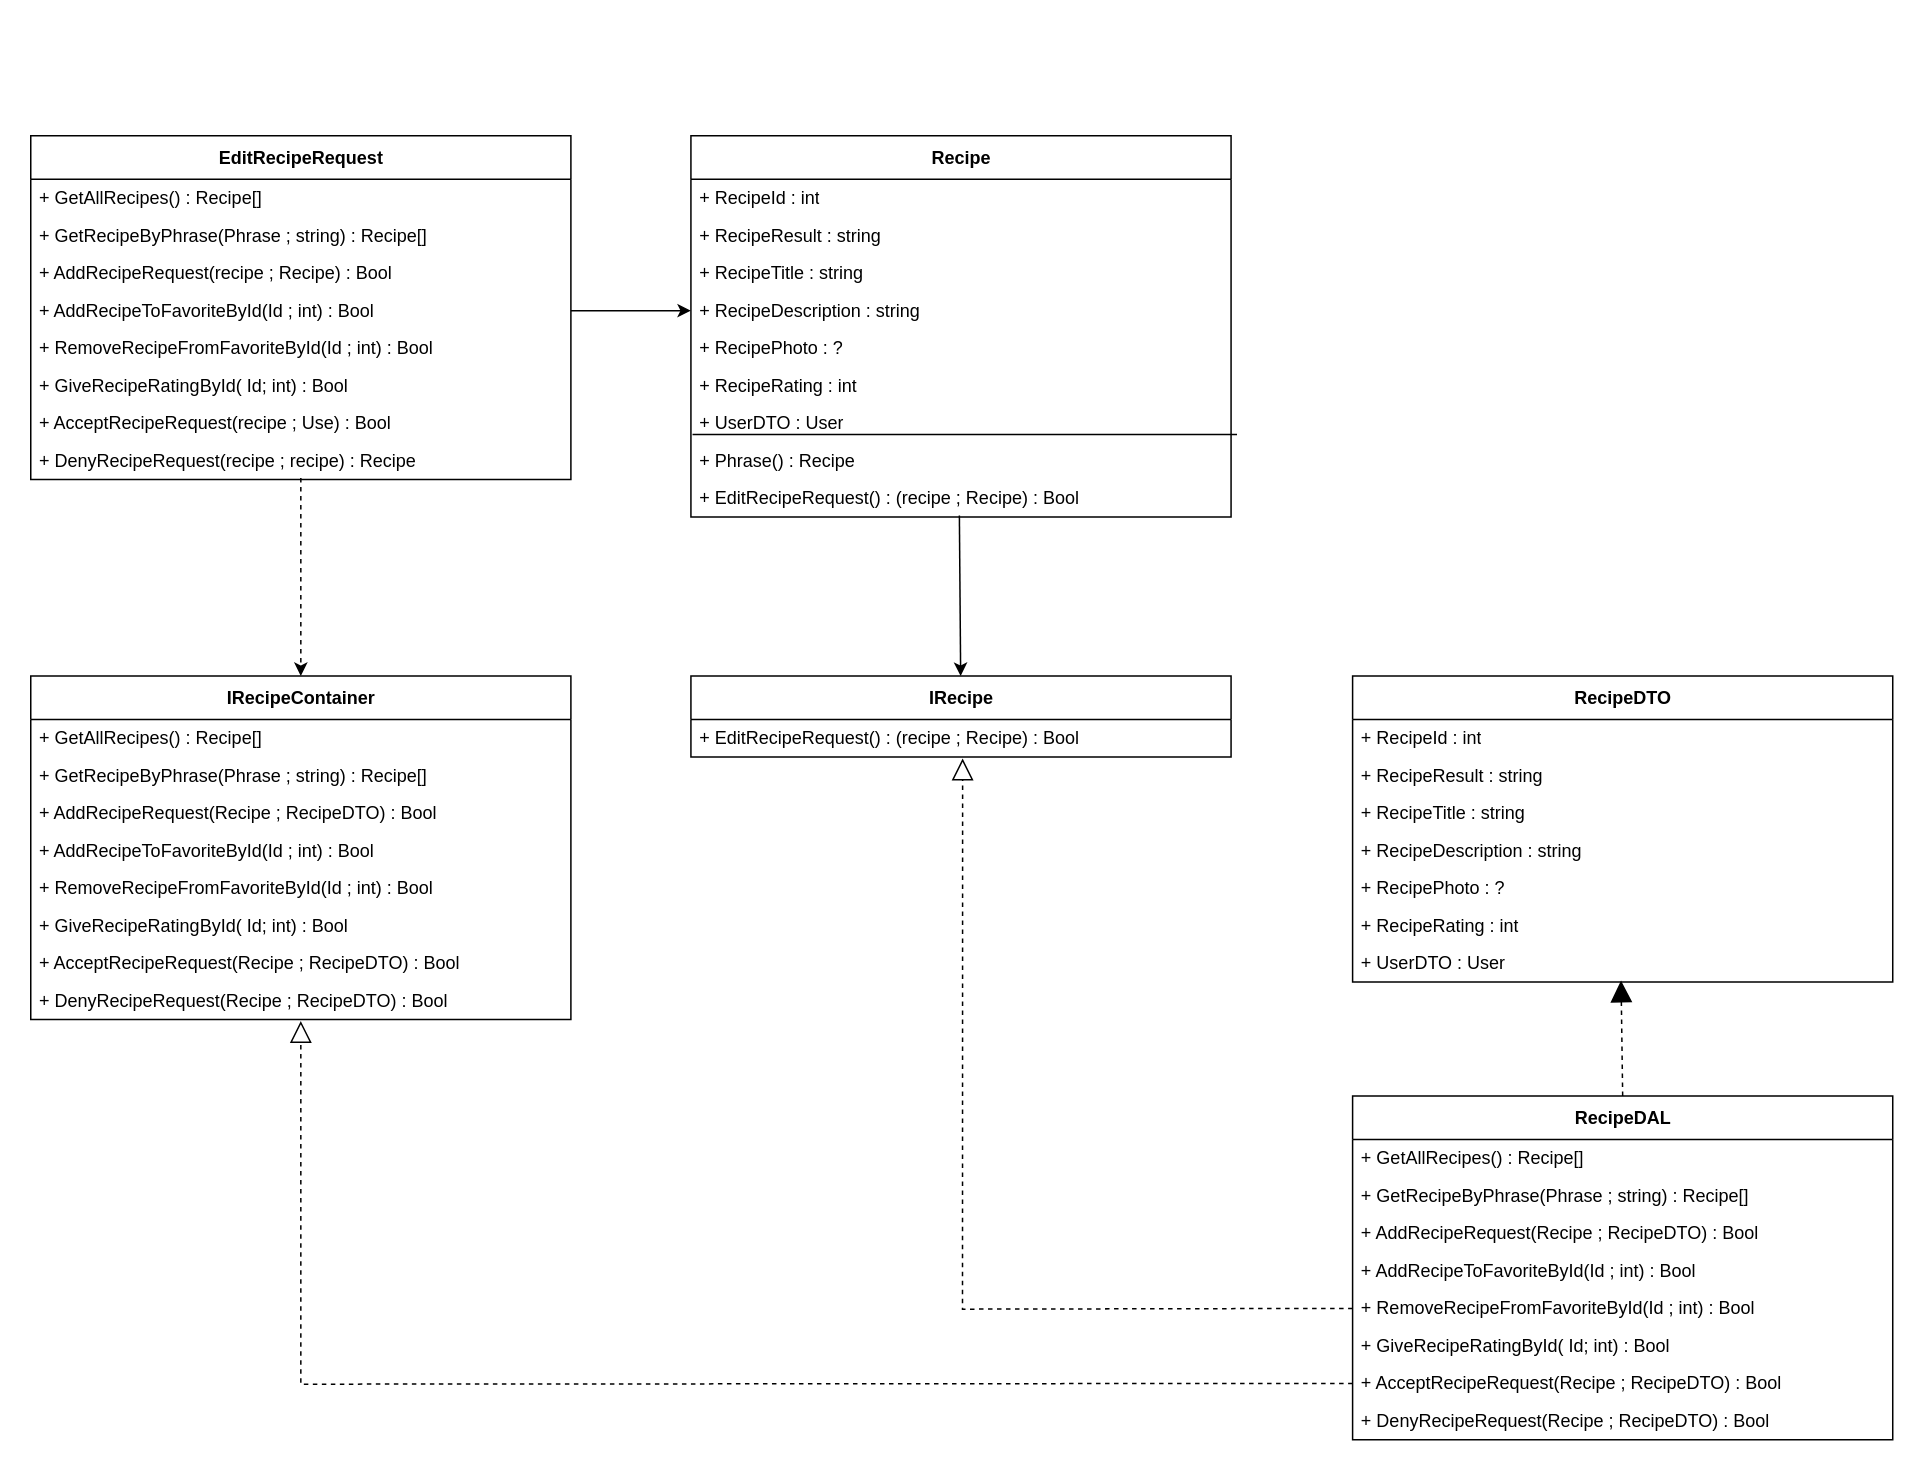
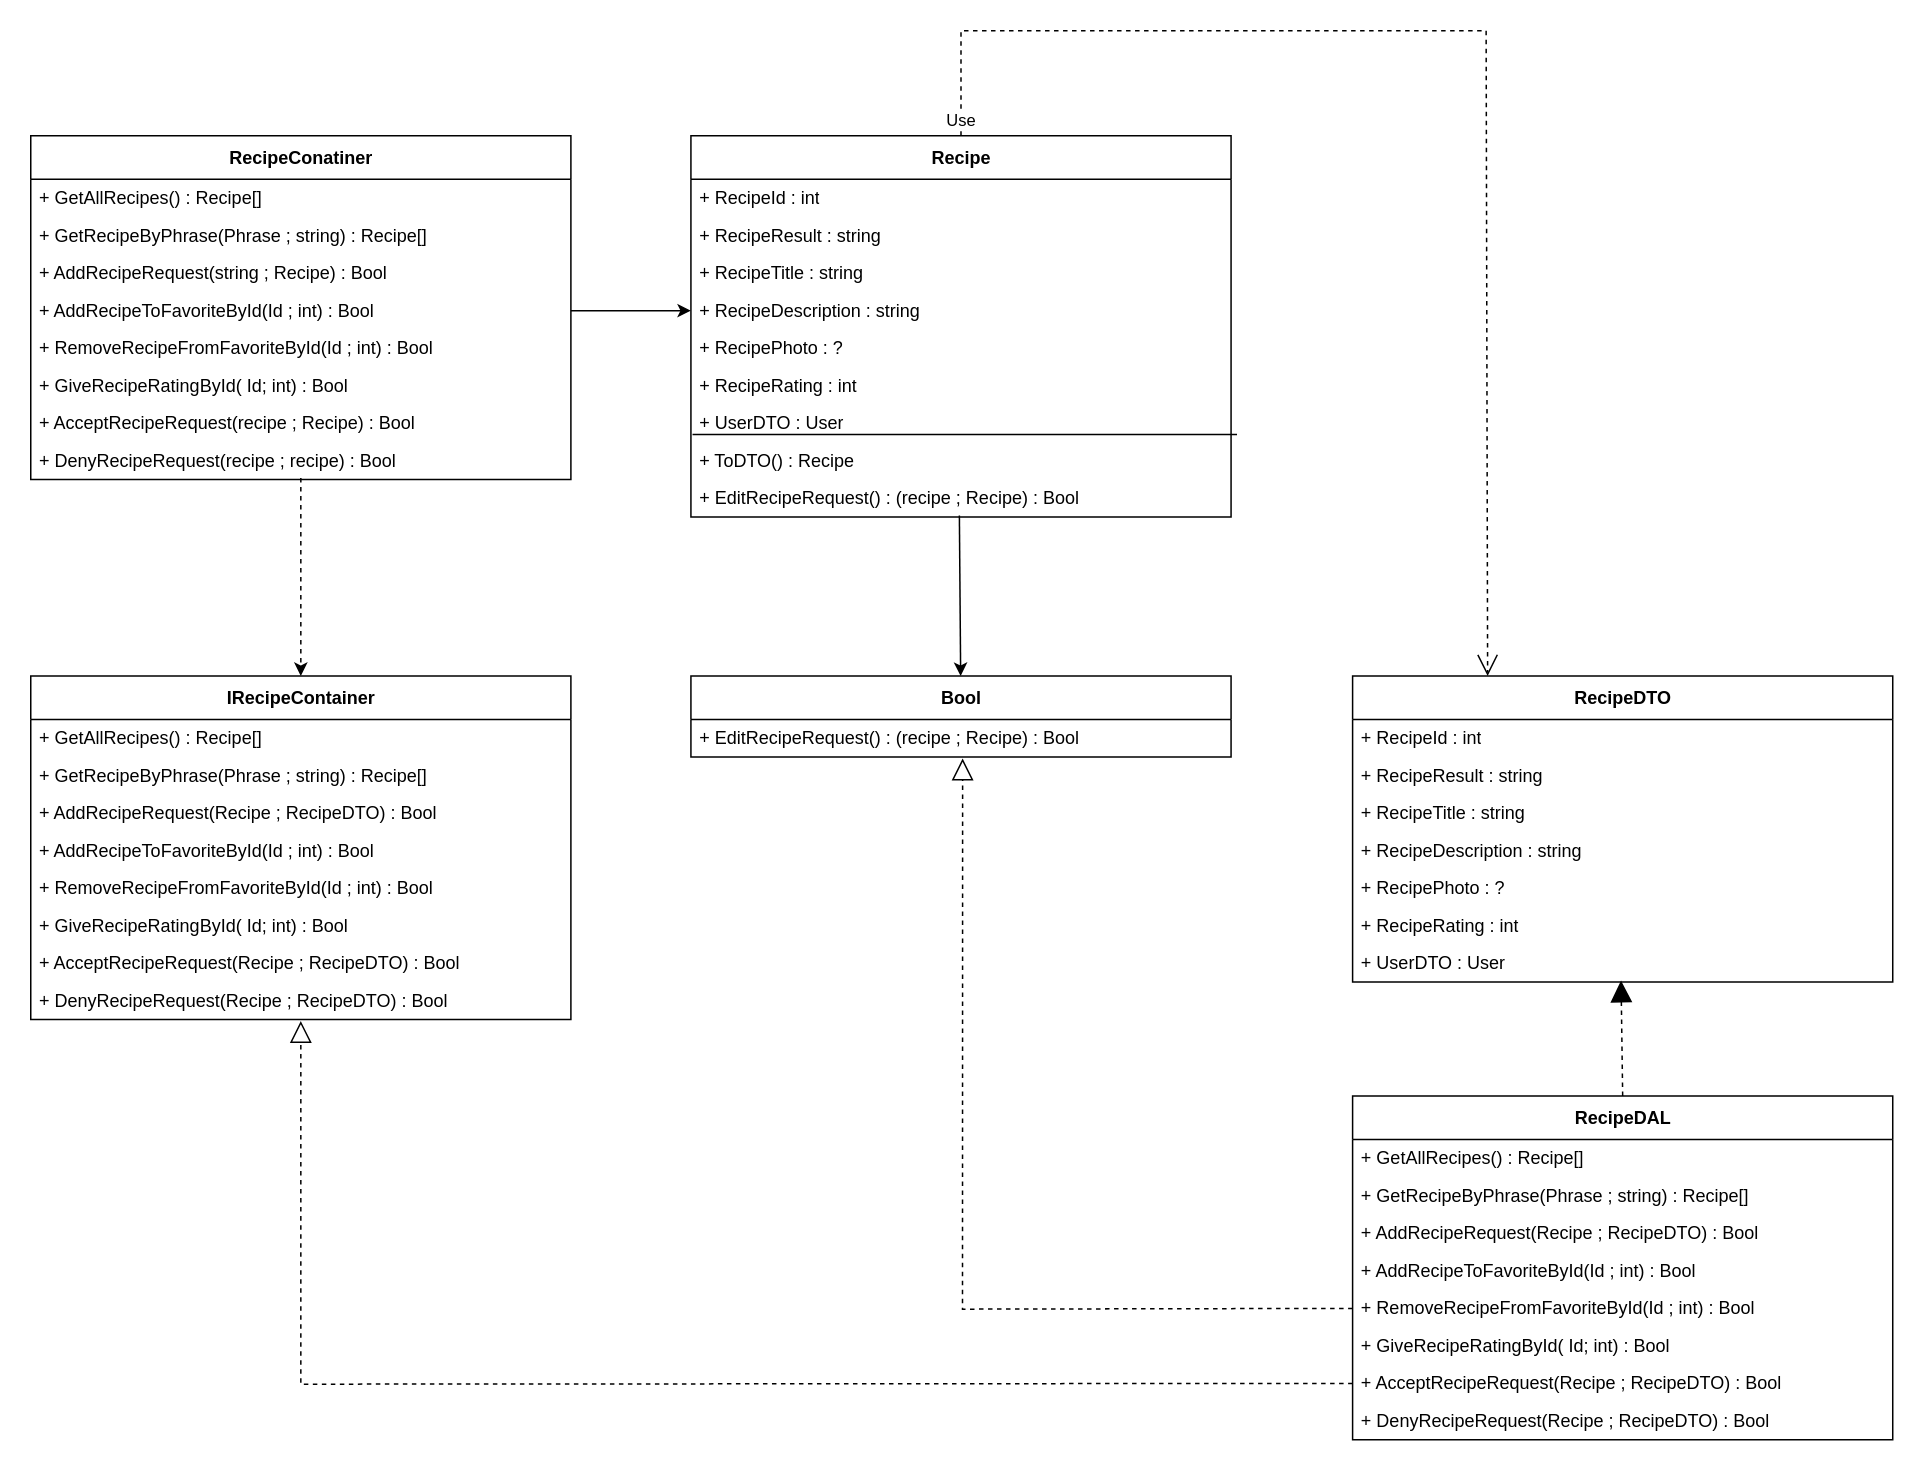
edge "Recipe" -> "RecipeDTO": added, label "Use"
node "EditRecipeRequest": label "EditRecipeRequest" -> "RecipeConatiner"
node "+ AddRecipeRequest(recipe ; Recipe) : Bool": label "+ AddRecipeRequest(recipe ; Recipe) : Bool" -> "+ AddRecipeRequest(string ; Recipe) : Bool"
node "+ AcceptRecipeRequest(recipe ; Use) : Bool": label "+ AcceptRecipeRequest(recipe ; Use) : Bool" -> "+ AcceptRecipeRequest(recipe ; Recipe) : Bool"
node "+ DenyRecipeRequest(recipe ; recipe) : Recipe": label "+ DenyRecipeRequest(recipe ; recipe) : Recipe" -> "+ DenyRecipeRequest(recipe ; recipe) : Bool"
node "+ Phrase() : Recipe": label "+ Phrase() : Recipe" -> "+ ToDTO() : Recipe"
node "IRecipe": label "IRecipe" -> "Bool"
